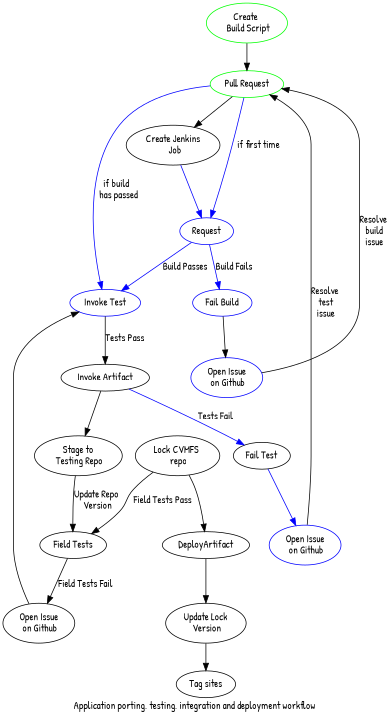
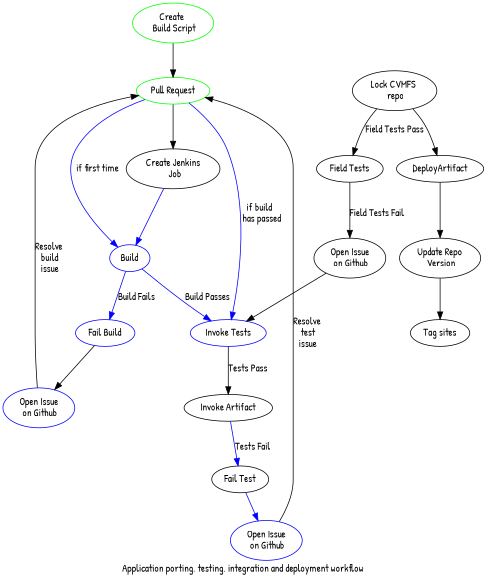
node "Request": label "Request" -> "Build"
node "Invoke Test": label "Invoke Test" -> "Invoke Tests"
node "Stage to Testing Repo": removed
node "Update Lock Version": label "Update Lock Version" -> "Update Repo Version"
